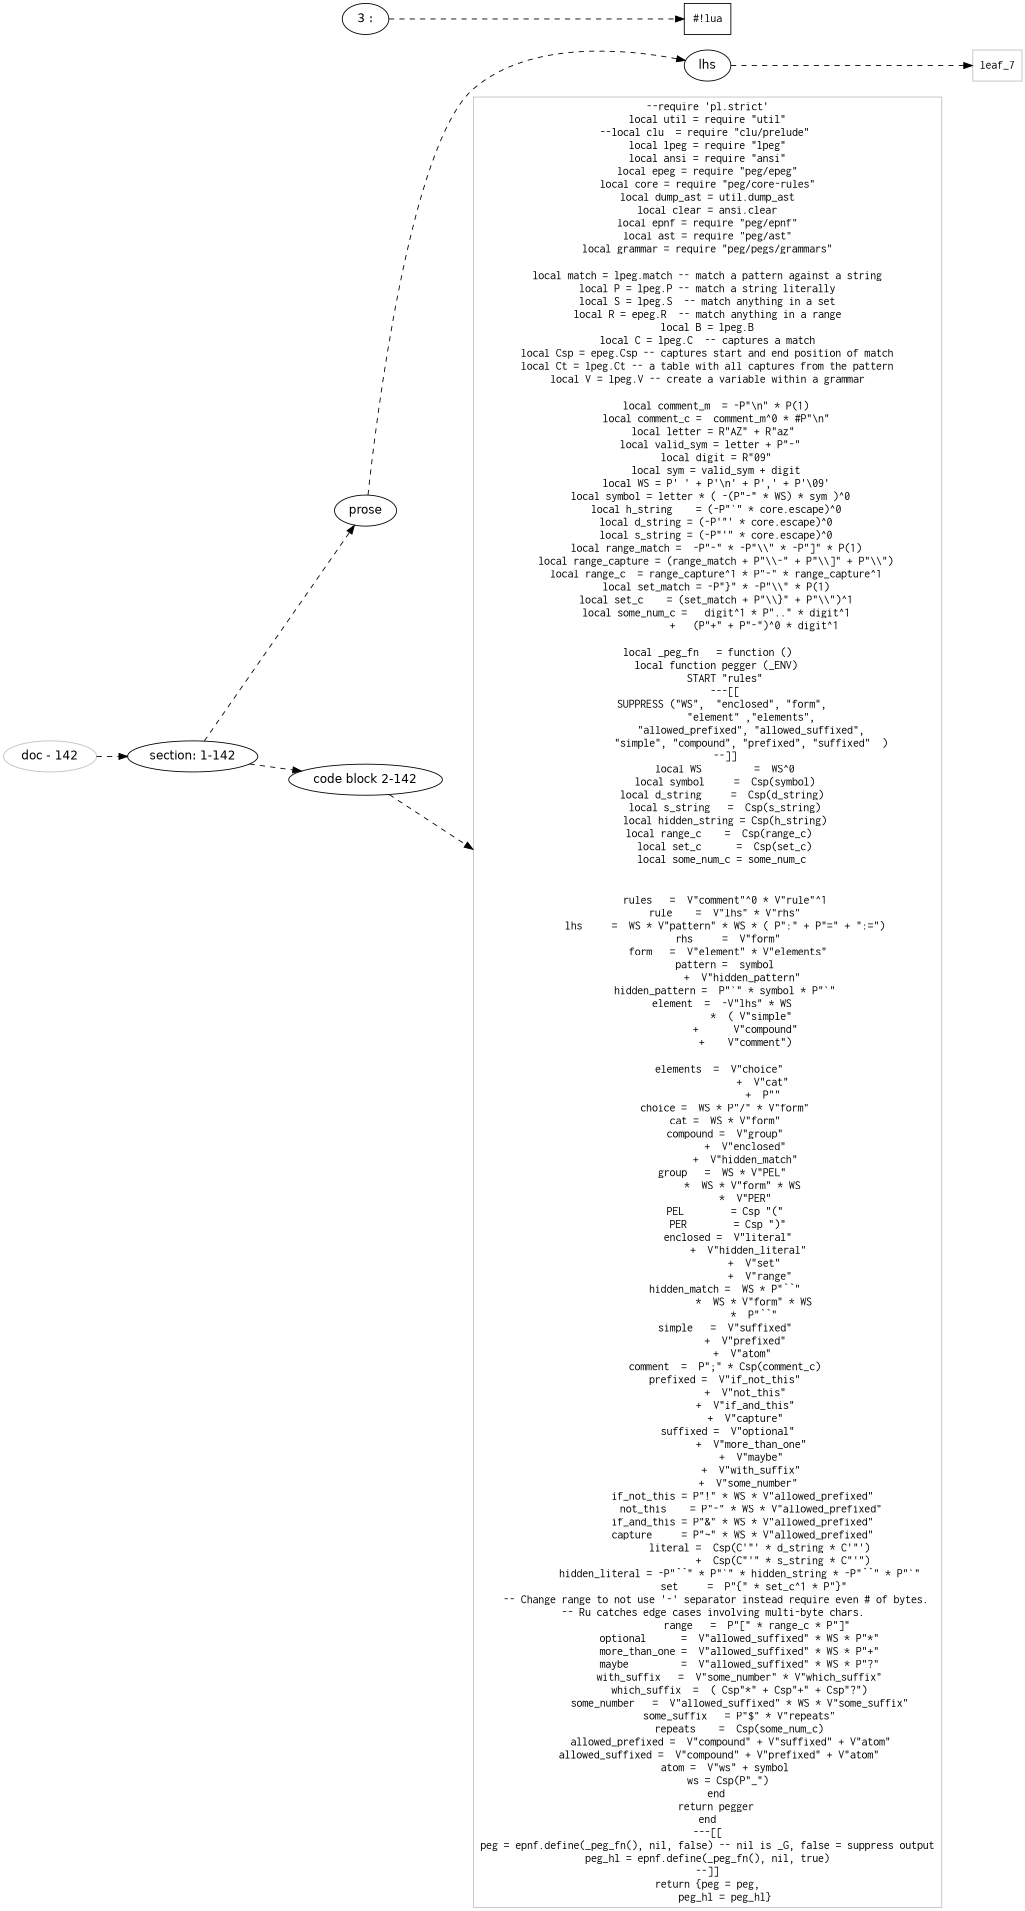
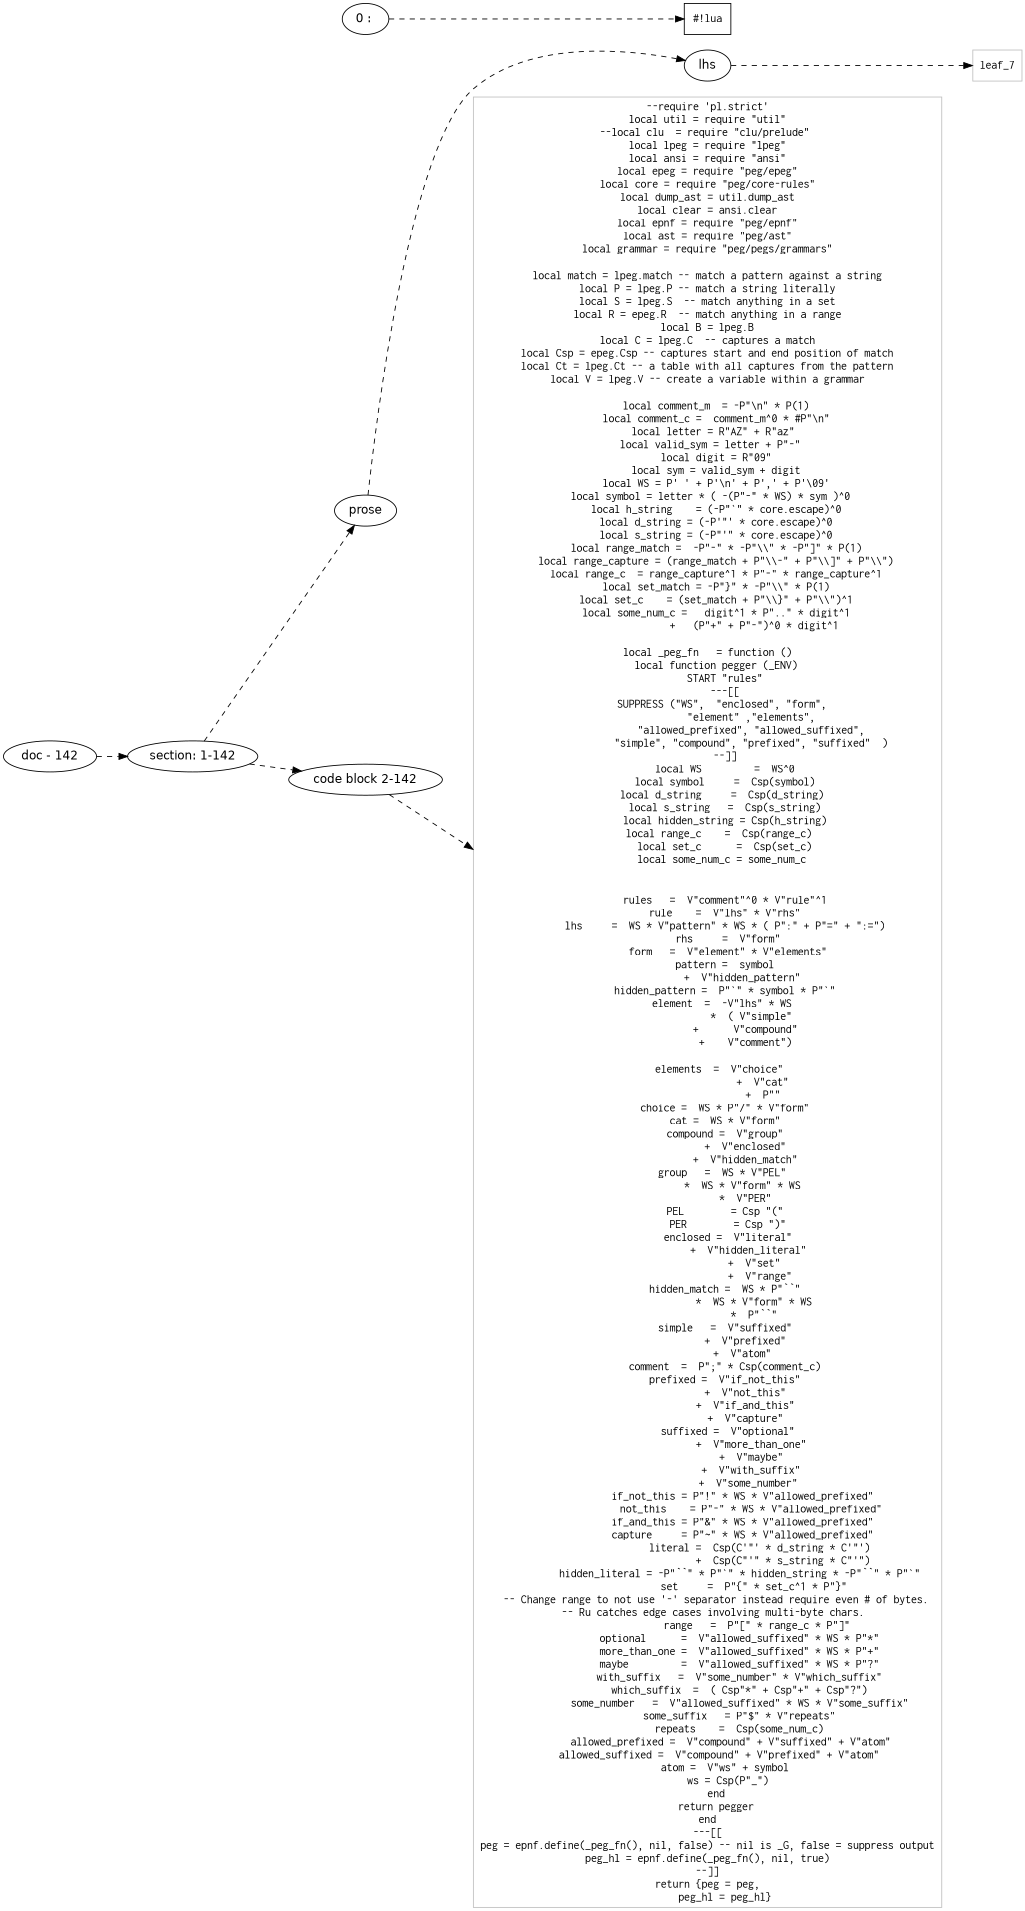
node "3 :": label "3 :" -> "0 :"
node "doc - 142": color Gray -> black
